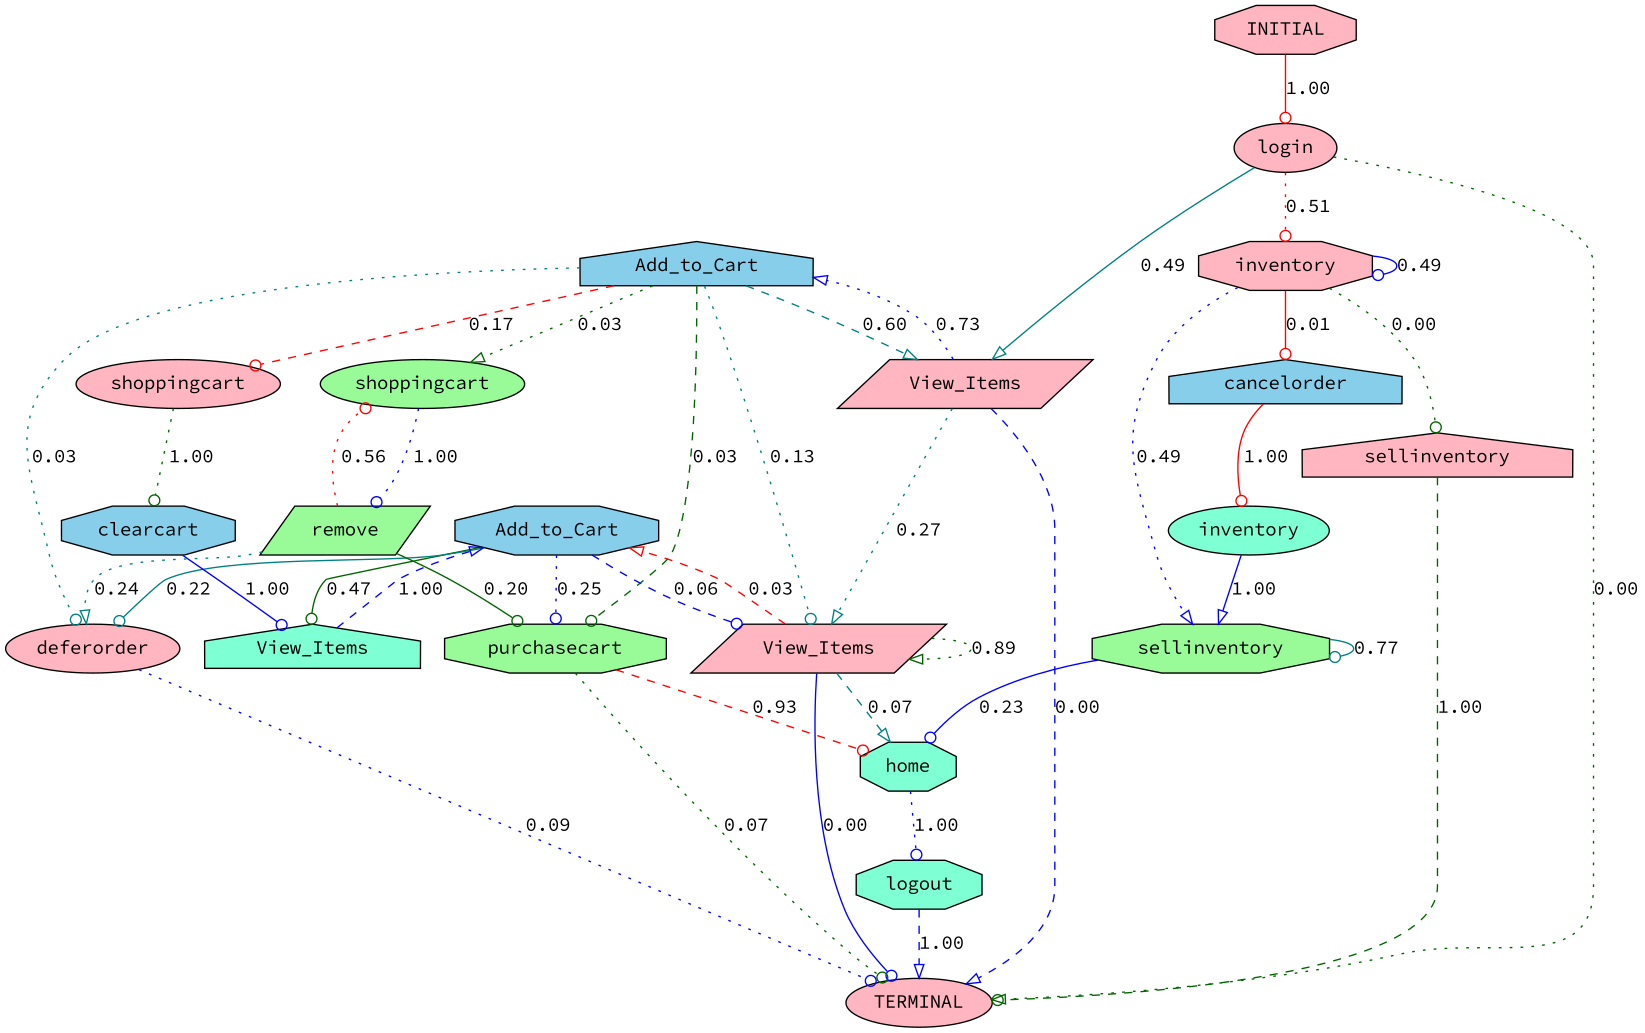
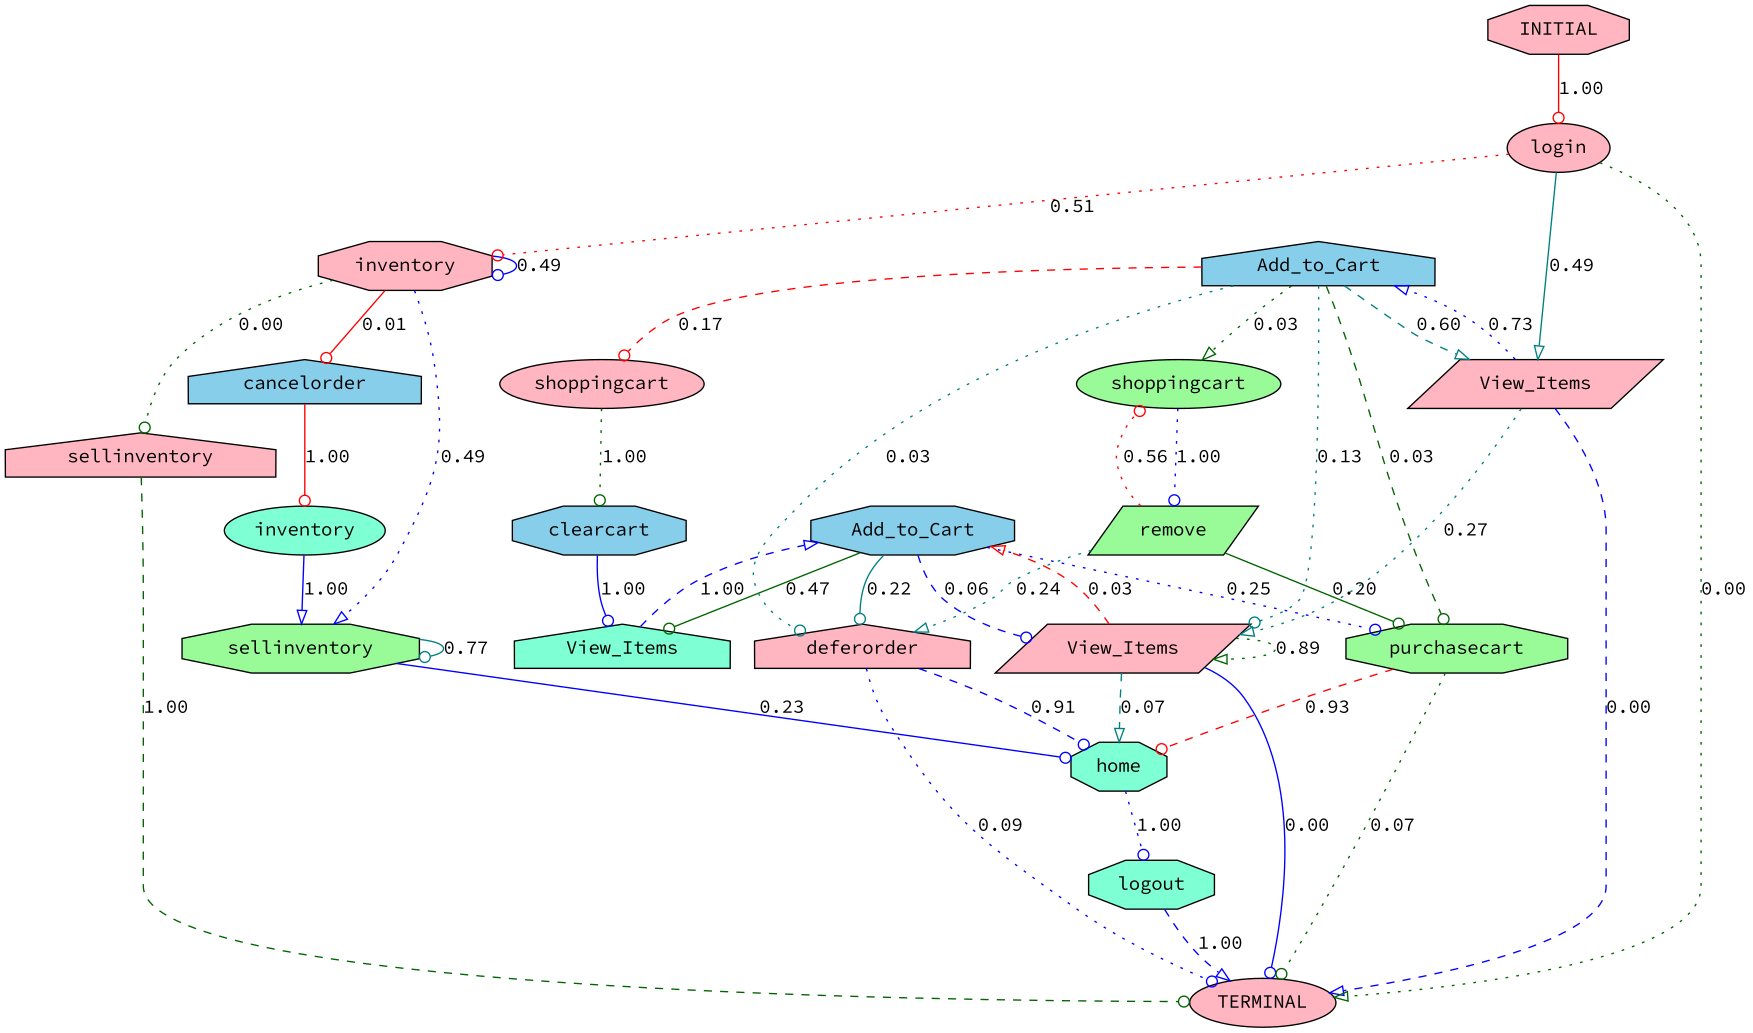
node "deferorder": shape ellipse -> house
edge "deferorder" -> "home": added, label "0.91"
